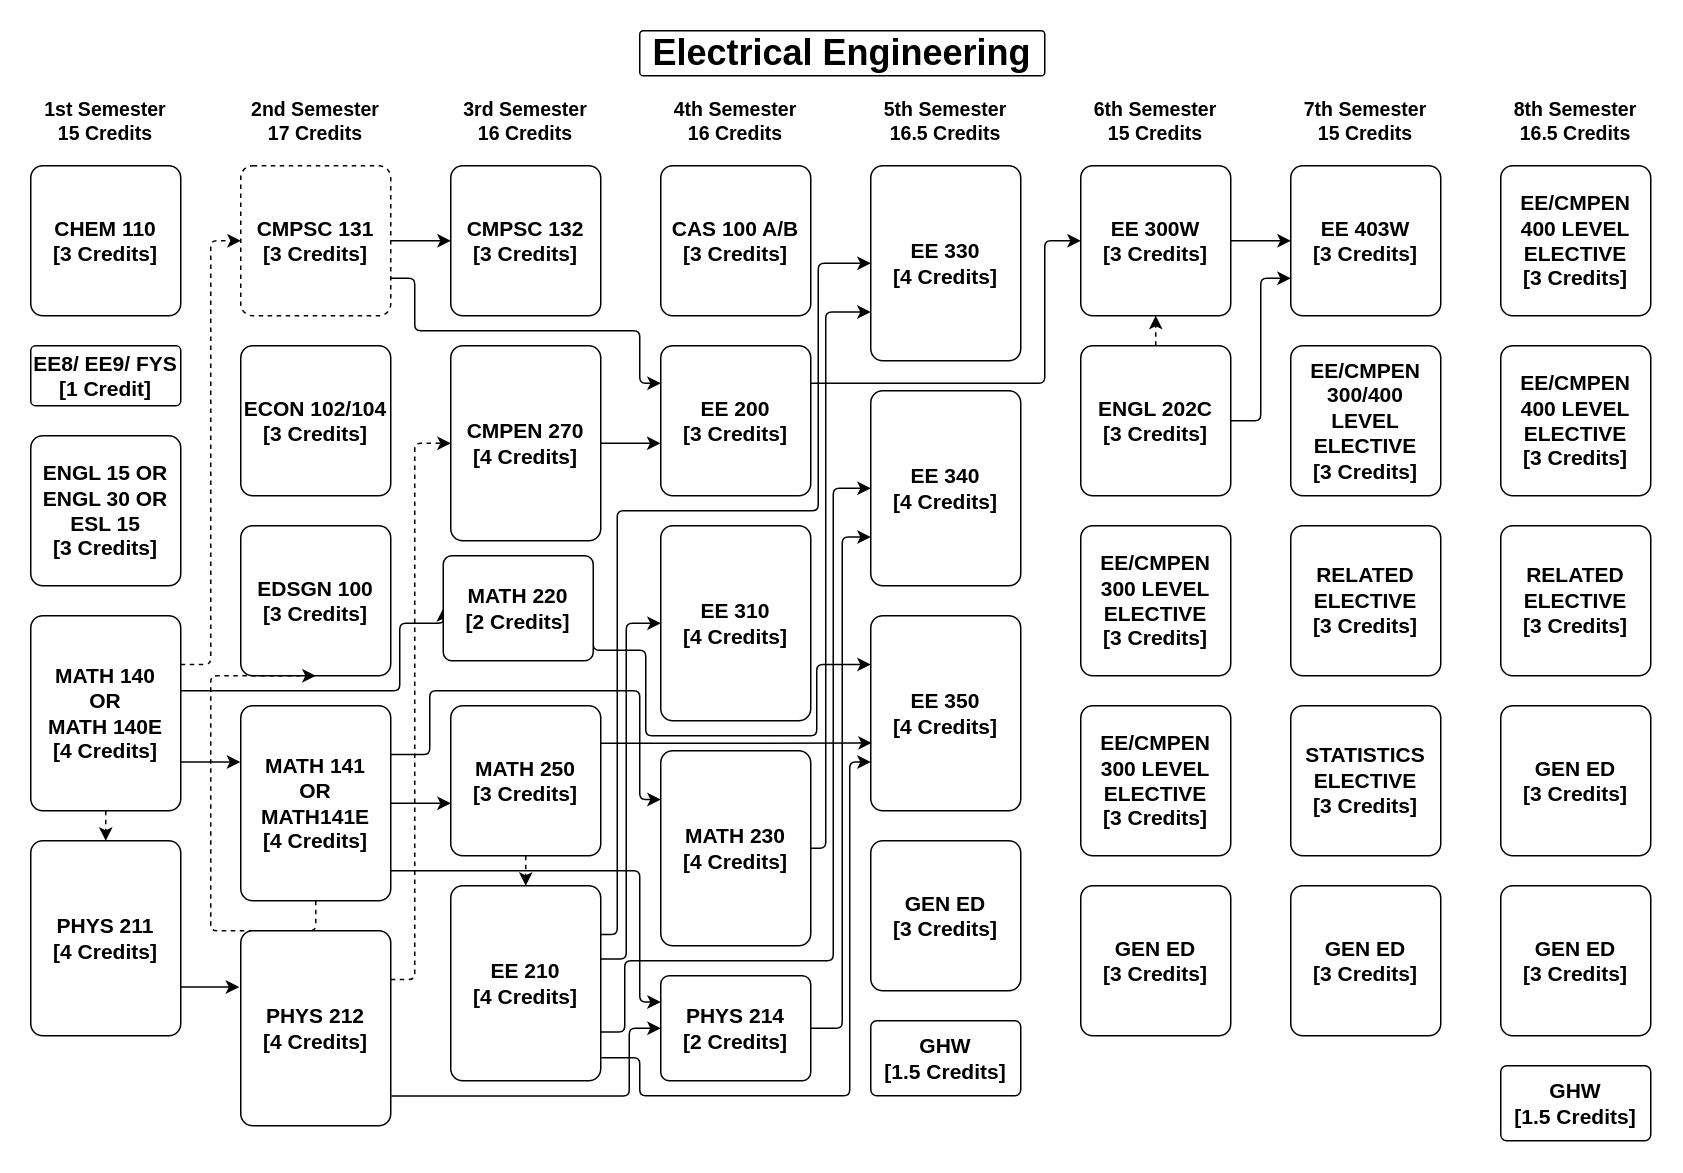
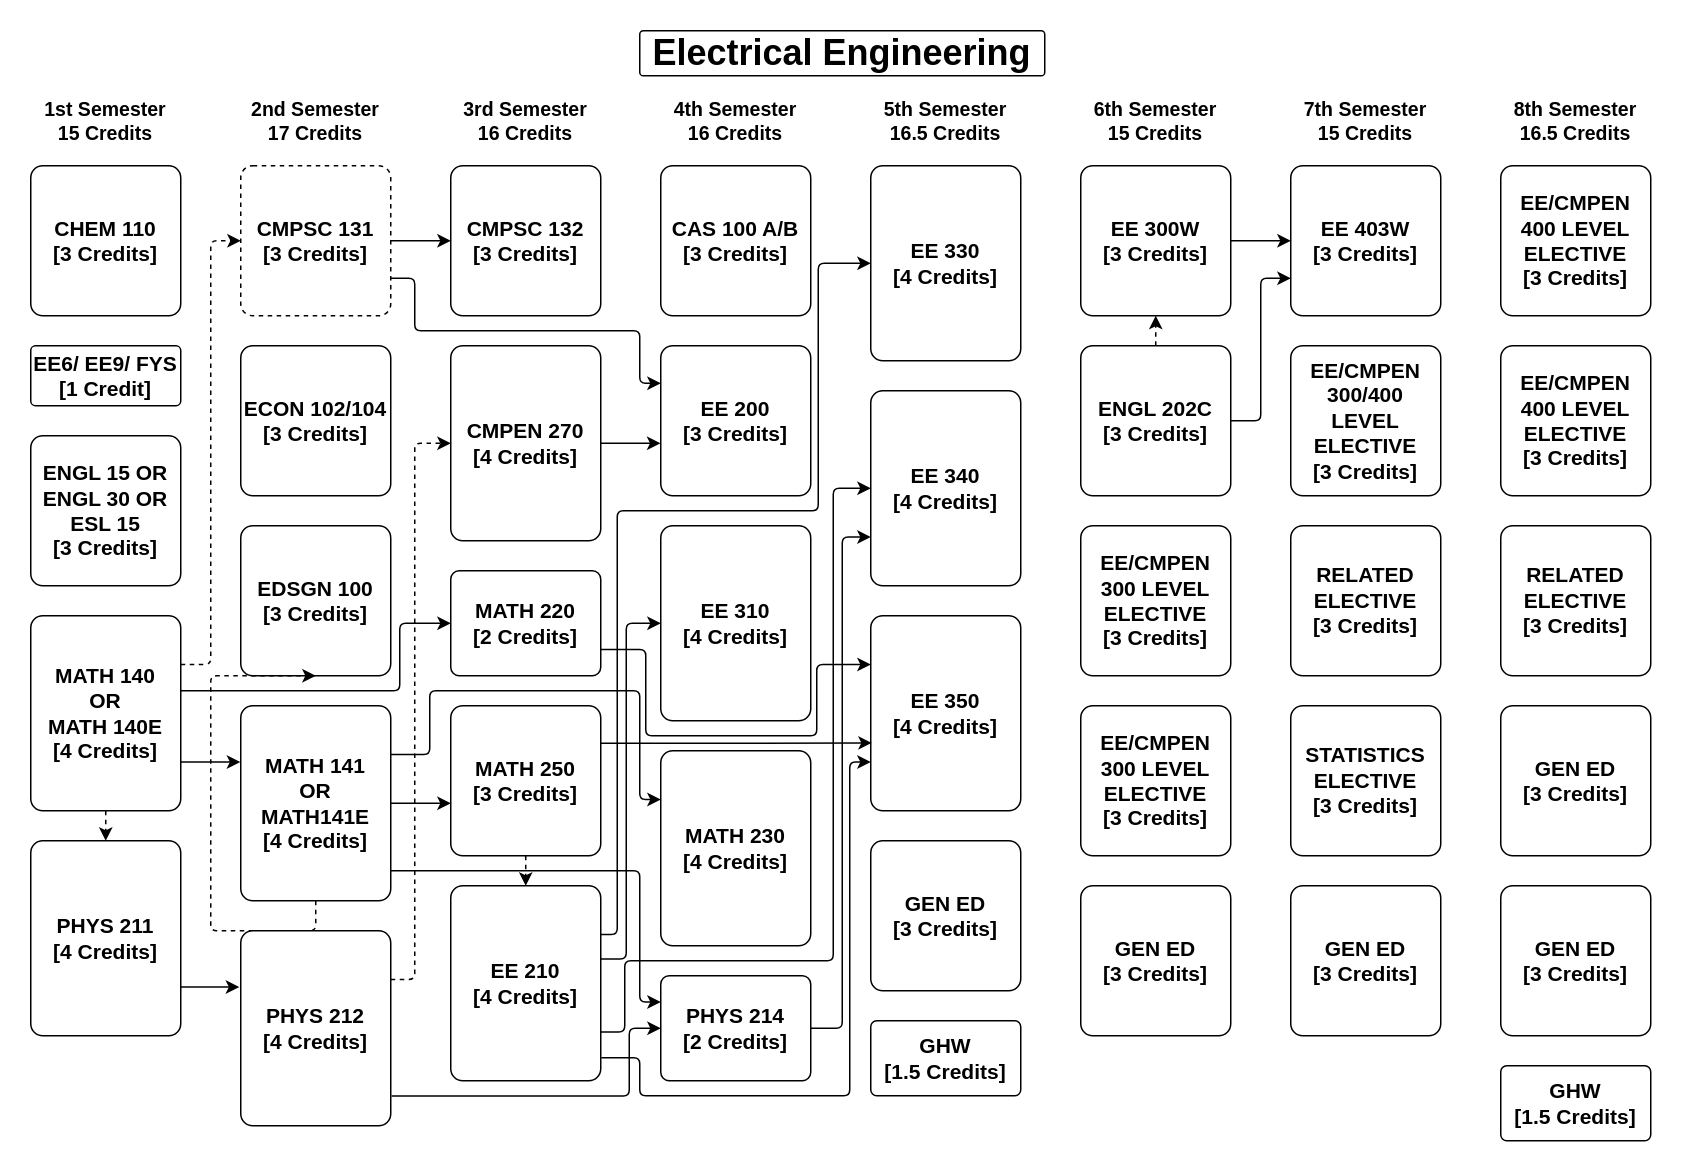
node "EE8/ EE9/ FYS [1 Credit]": label "EE8/ EE9/ FYS [1 Credit]" -> "EE6/ EE9/ FYS [1 Credit]"
edge "EE 200 [3 Credits]" -> "EE 300W [3 Credits]": removed
edge "MATH 230 [4 Credits]" -> "EE 330 [4 Credits]": removed
node "MATH 220 [2 Credits]": moved (518, 608) -> (526, 623)
